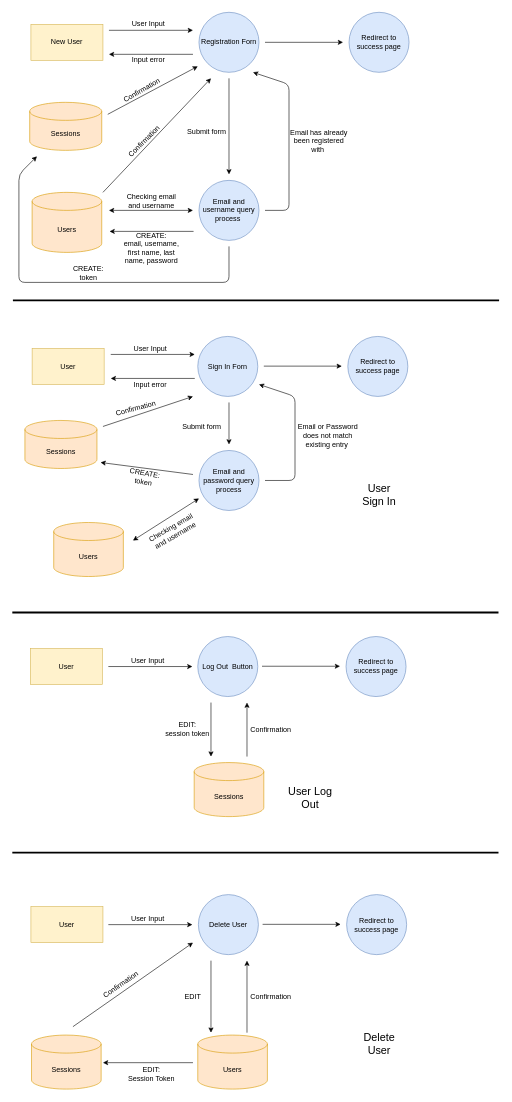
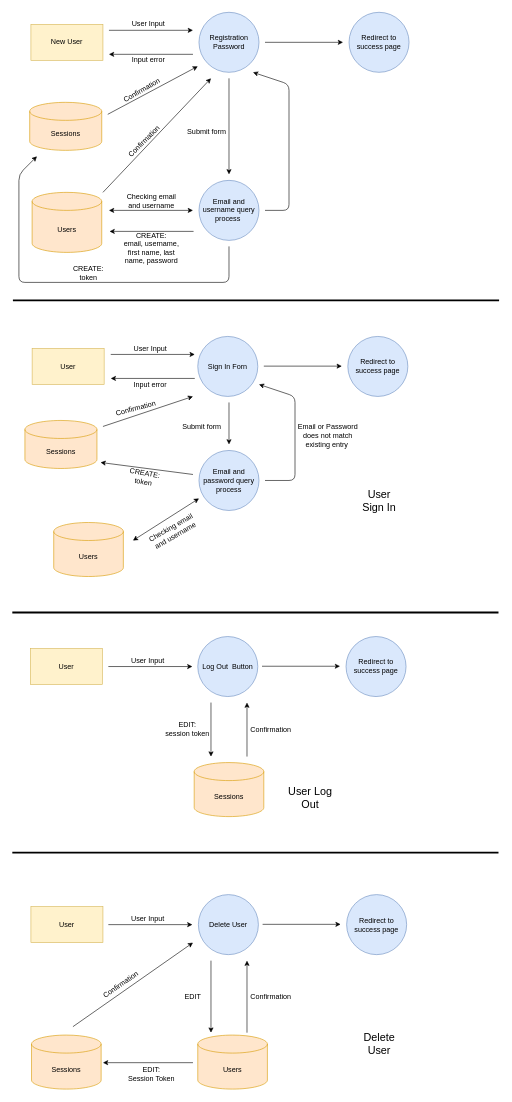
node "Registration Forn": label "Registration Forn" -> "Registration Password"
node "Email has already been registered with": removed
node "User Sign In": moved (379, 495) -> (379, 501)
